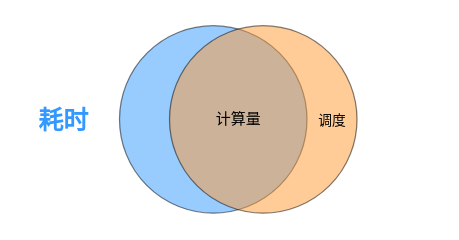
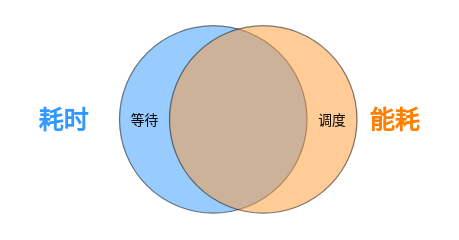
node "等待": added
node "计算量": removed
node "能耗": added
